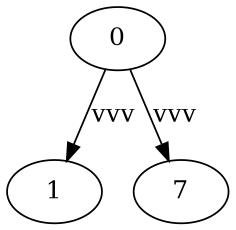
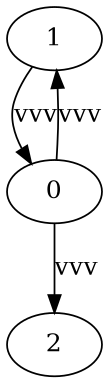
edge "1" -> "0": added, label "vvv"
node "7": label "7" -> "2"
